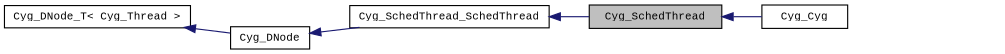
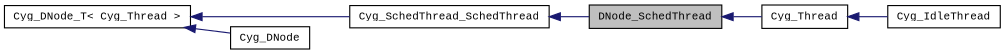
node "Cyg_SchedThread": label "Cyg_SchedThread" -> "DNode_SchedThread"
node "Cyg_Cyg": label "Cyg_Cyg" -> "Cyg_Thread"
node "Cyg_IdleThread": added
edge "Cyg_SchedThread_SchedThread" -> "Cyg_DNode": now "Cyg_SchedThread_SchedThread" -> "Cyg_DNode_T< Cyg_Thread >"
